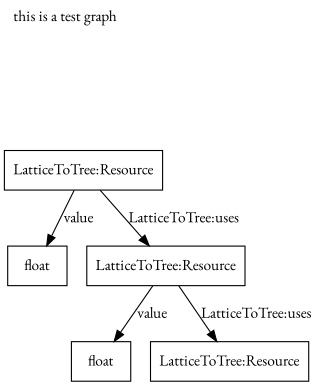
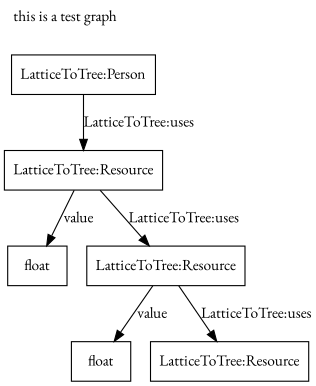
node "LatticeToTree:Person": added
